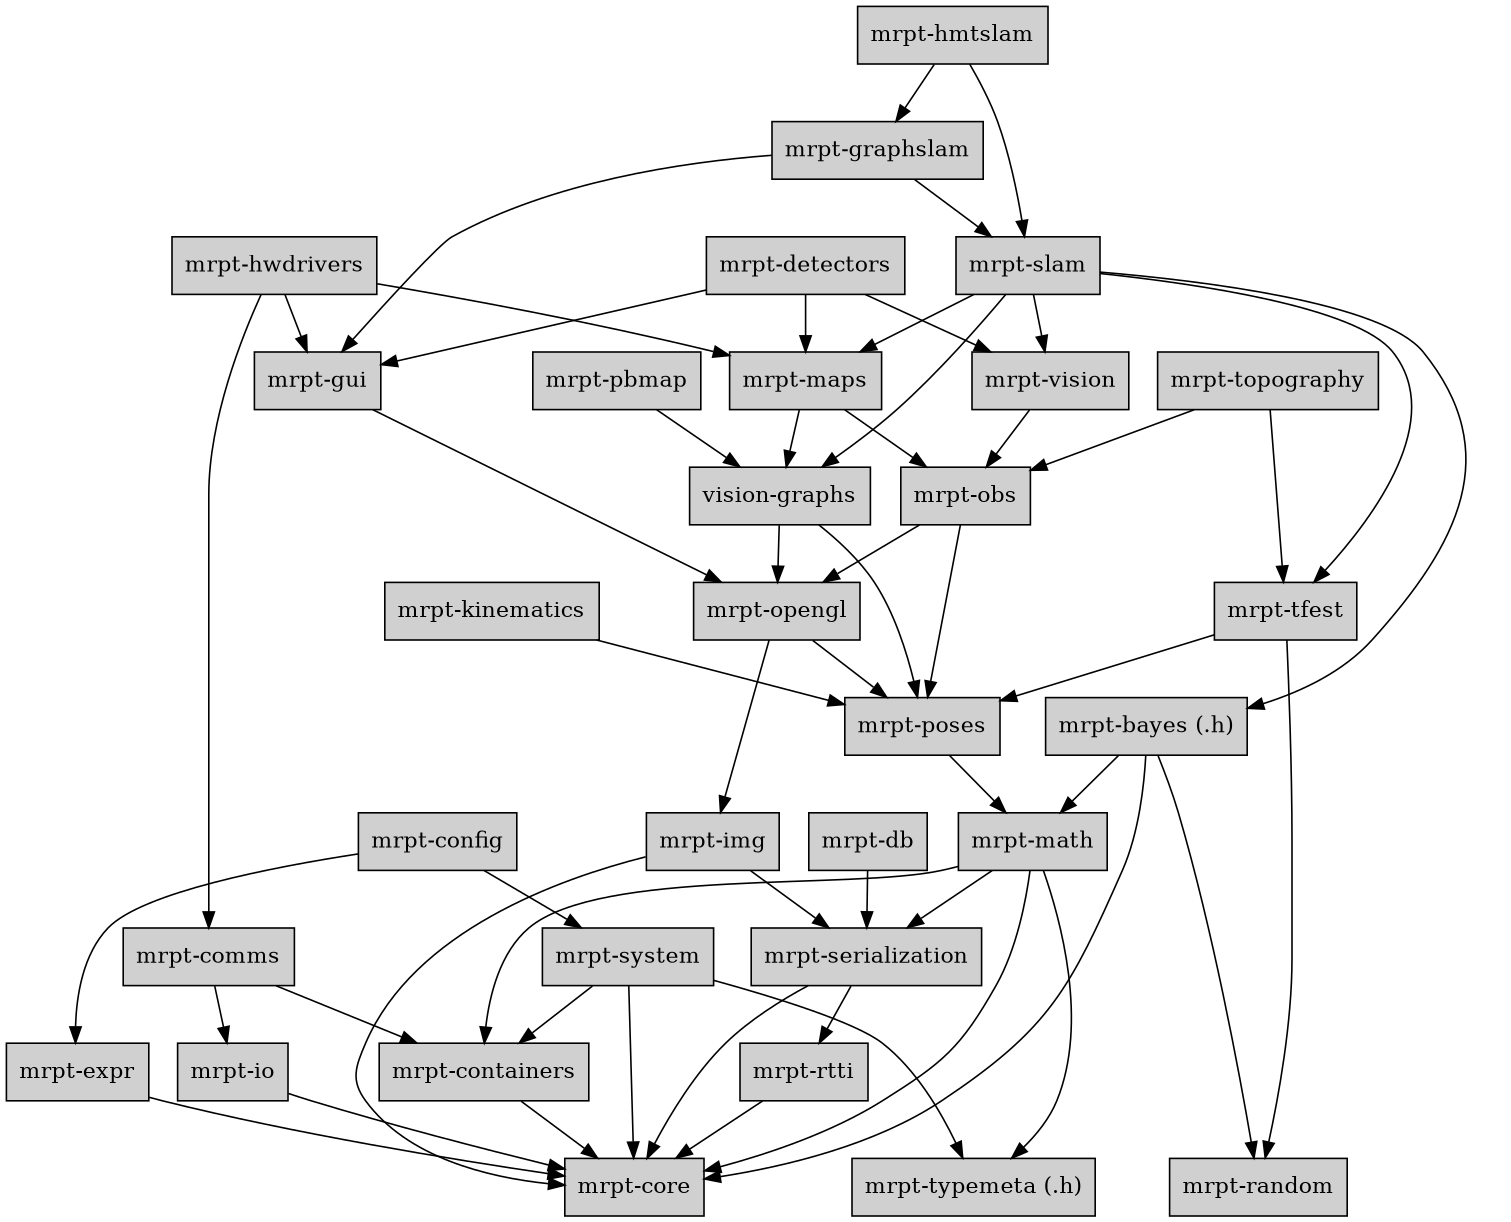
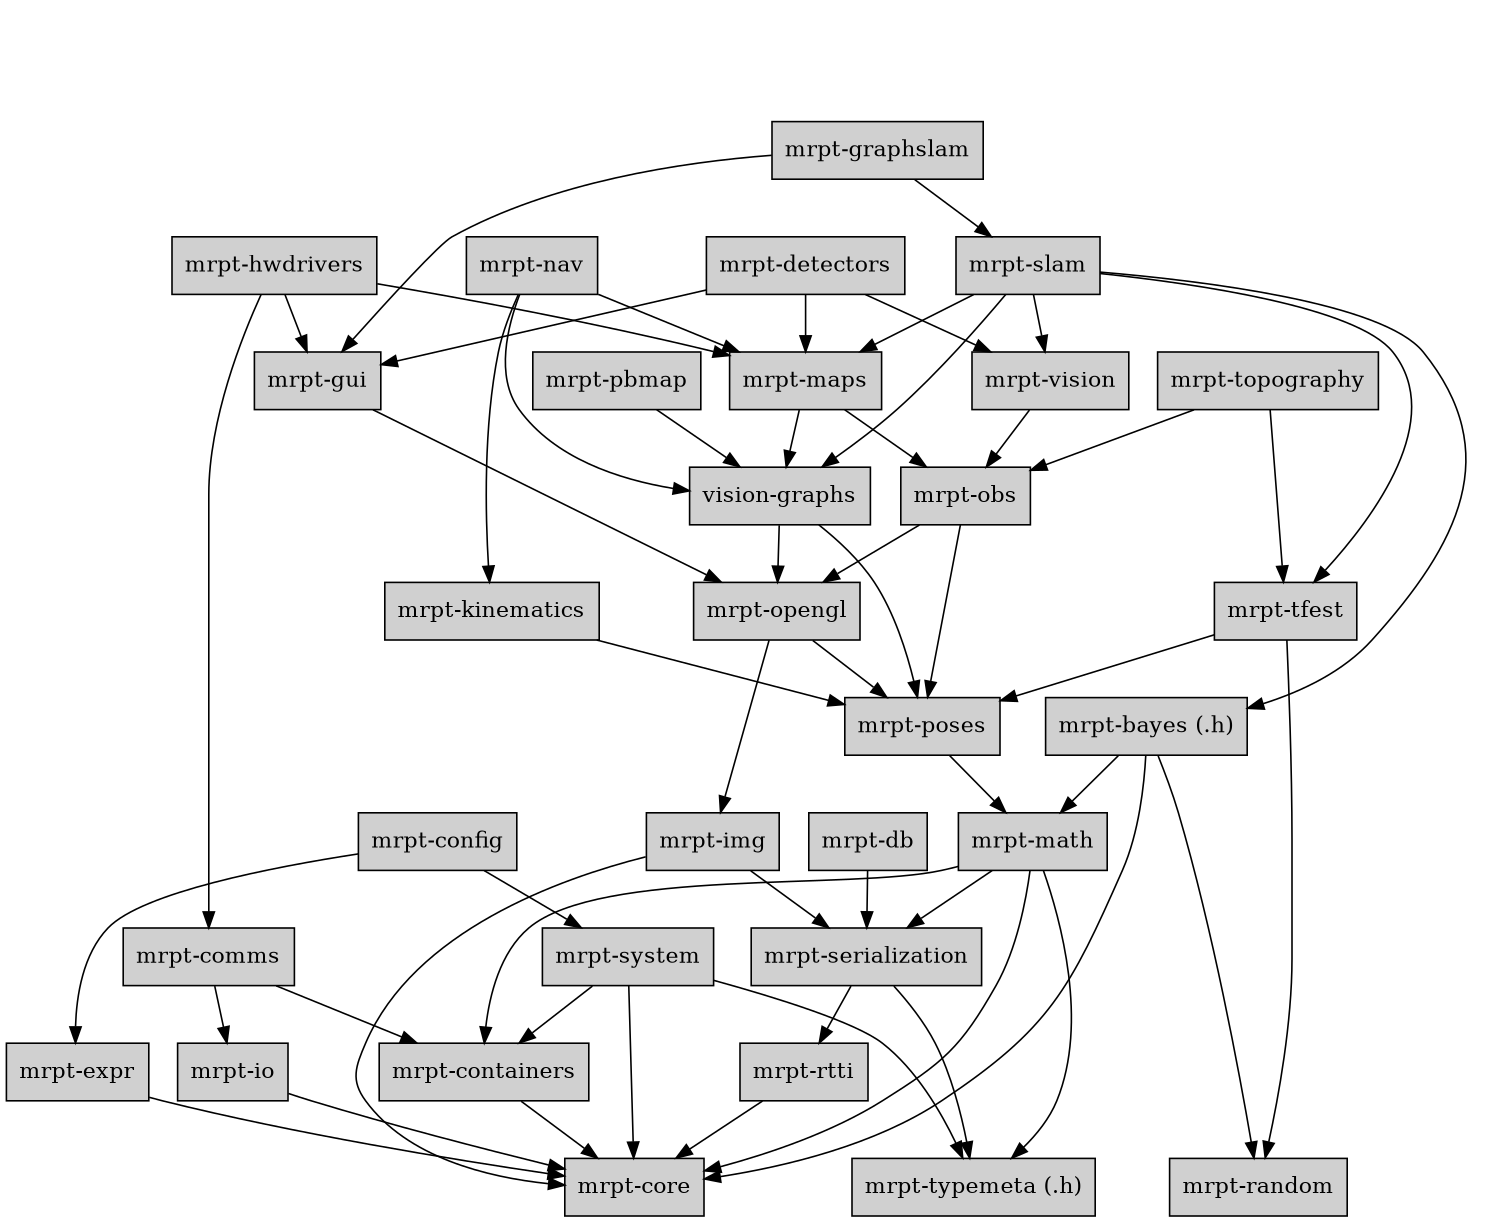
node "mrpt-hmtslam": removed
node "mrpt-nav": added
edge "mrpt-serialization" -> "mrpt-core": now "mrpt-serialization" -> "mrpt-typemeta (.h)"
